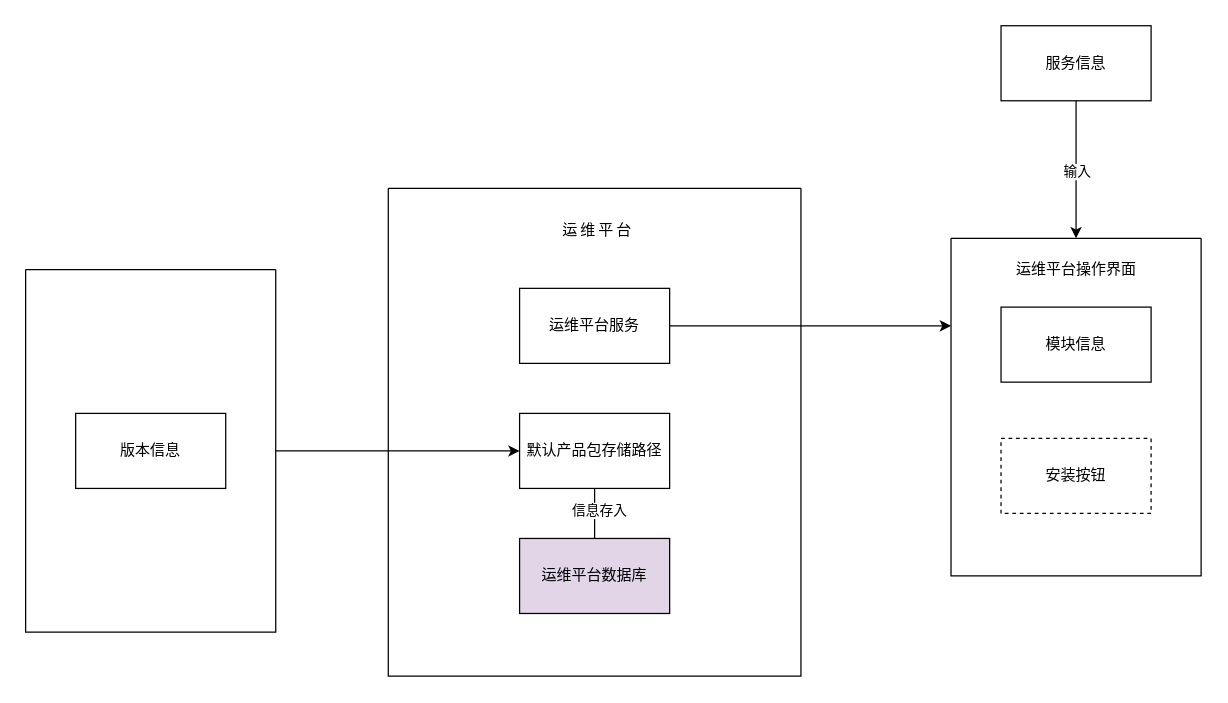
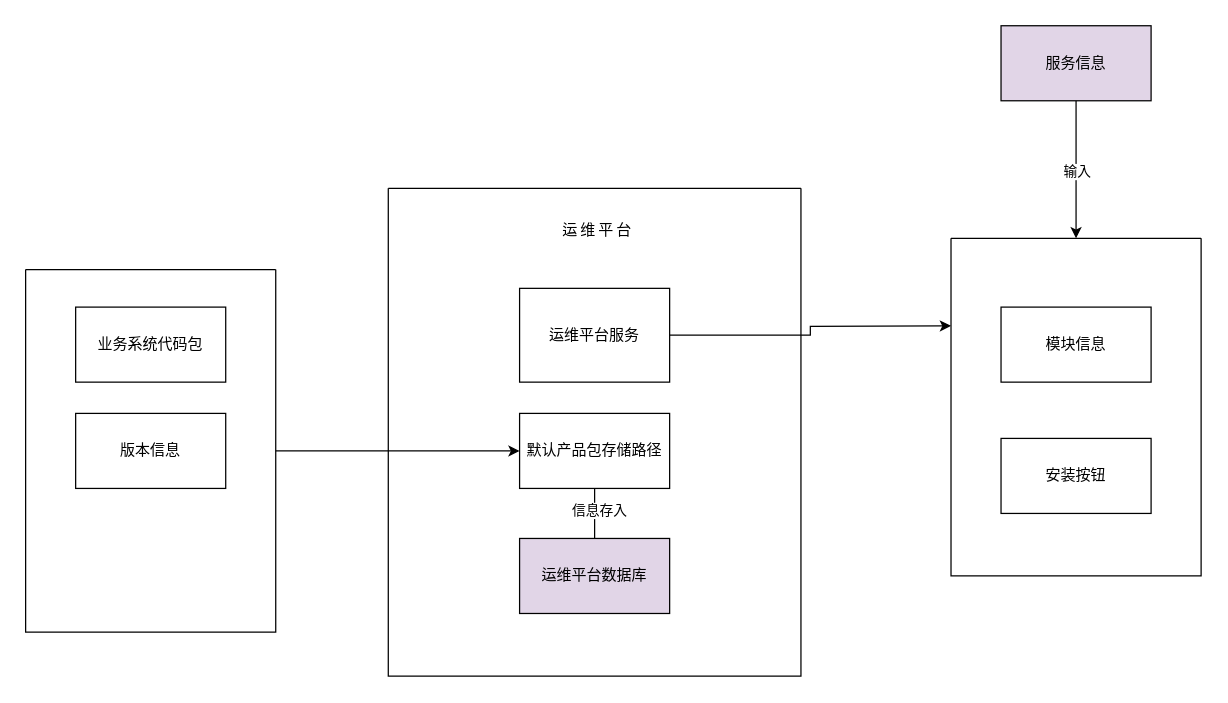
node "服务信息": fillcolor #ffffff -> #e1d5e7
node "运维平台操作界面": removed
node "运维平台服务": size 150x75 -> 150x94
node "业务系统代码包": added
node "安装按钮": style dashed -> solid
